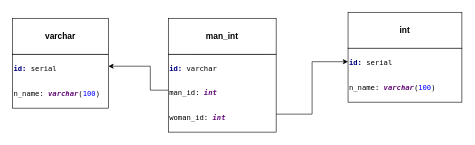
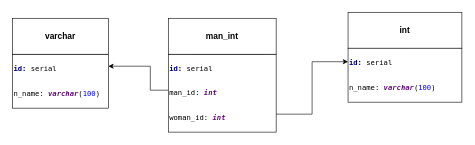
node "id: varchar man_id: int woman_id: int": label "id: varchar man_id: int woman_id: int" -> "id: serial man_id: int woman_id: int"
